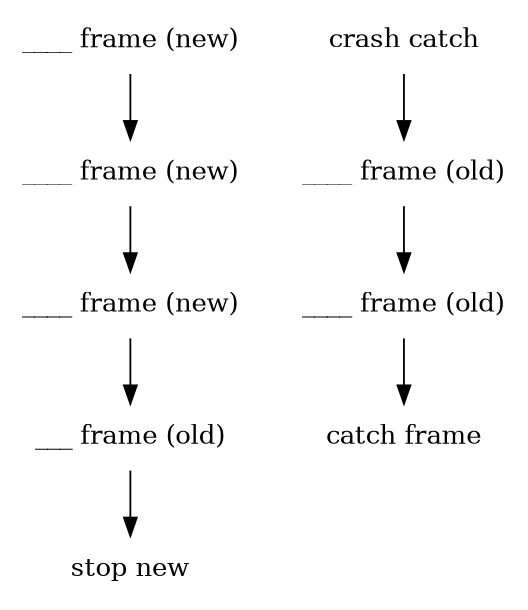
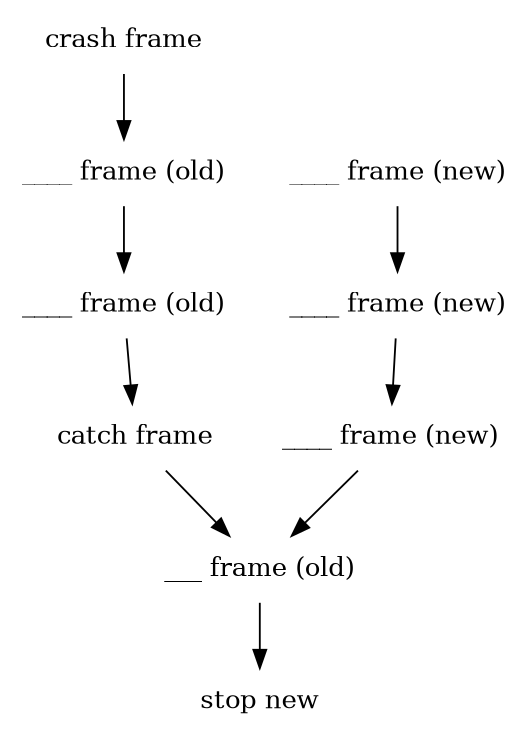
node "crash catch": label "crash catch" -> "crash frame"
edge "catch frame" -> "___ frame (old)": added
